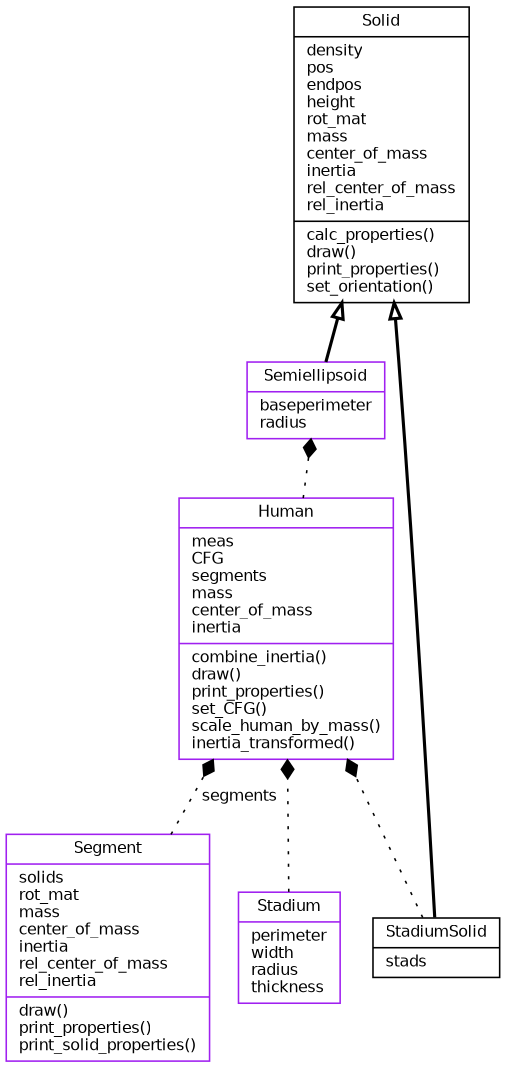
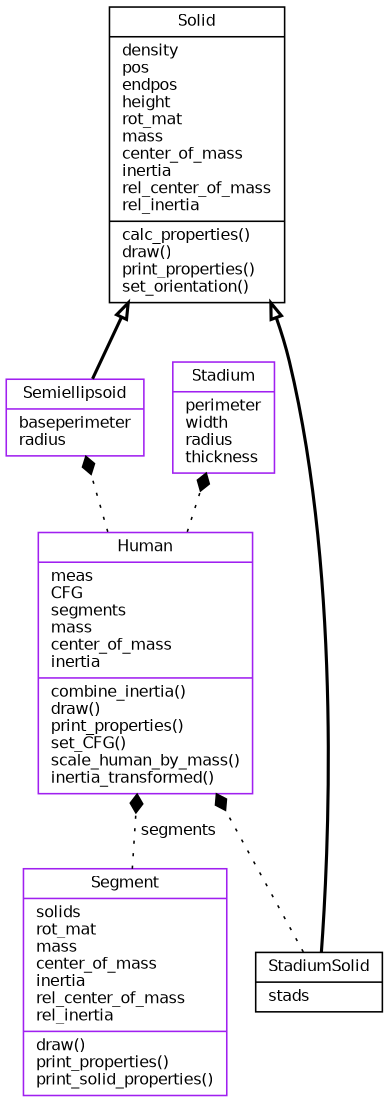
edge "Stadium" -> "Human": reversed
